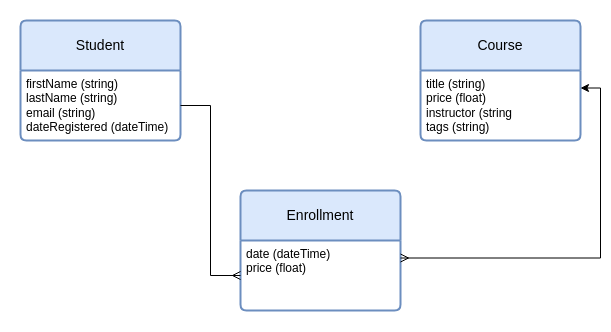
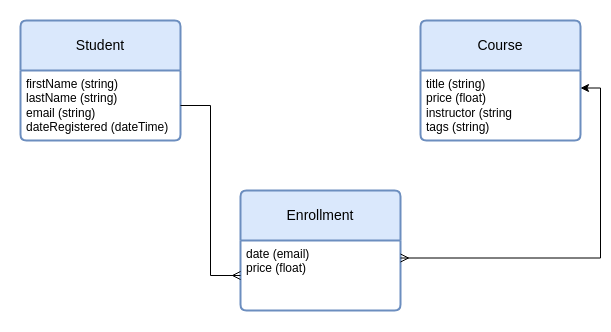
node "date (dateTime) price (float)": label "date (dateTime) price (float)" -> "date (email) price (float)"
